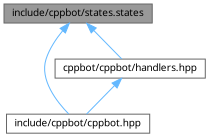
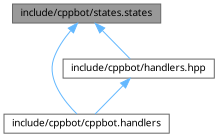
node "cppbot/cppbot/handlers.hpp": label "cppbot/cppbot/handlers.hpp" -> "include/cppbot/handlers.hpp"
node "include/cppbot/cppbot.hpp": label "include/cppbot/cppbot.hpp" -> "include/cppbot/cppbot.handlers"
